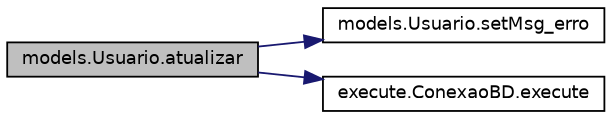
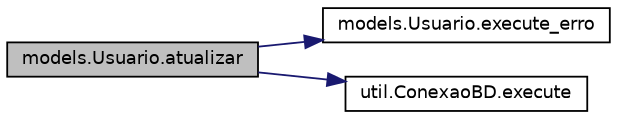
node "models.Usuario.setMsg_erro": label "models.Usuario.setMsg_erro" -> "models.Usuario.execute_erro"
node "execute.ConexaoBD.execute": label "execute.ConexaoBD.execute" -> "util.ConexaoBD.execute"
